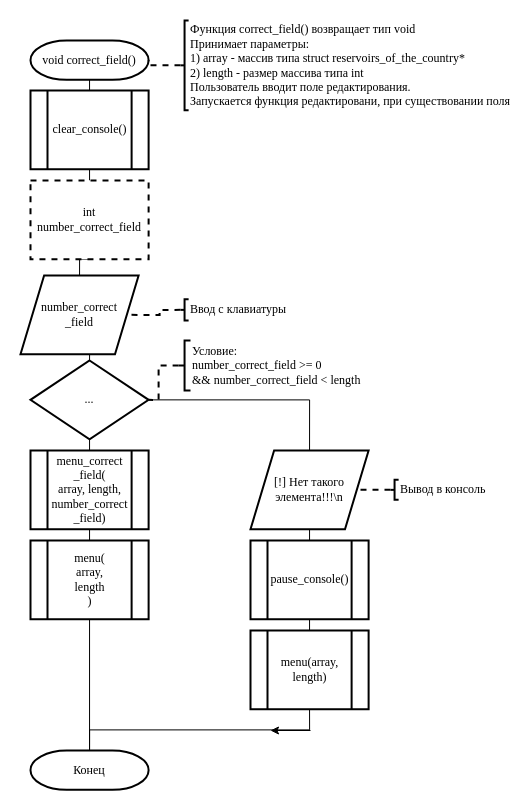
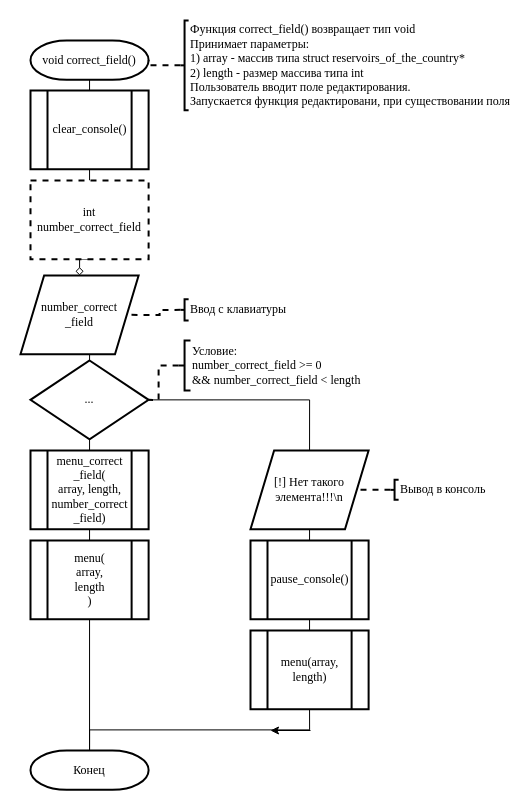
edge "int number_correct_field" -- "number_correct _field": arrowhead none -> diamond
